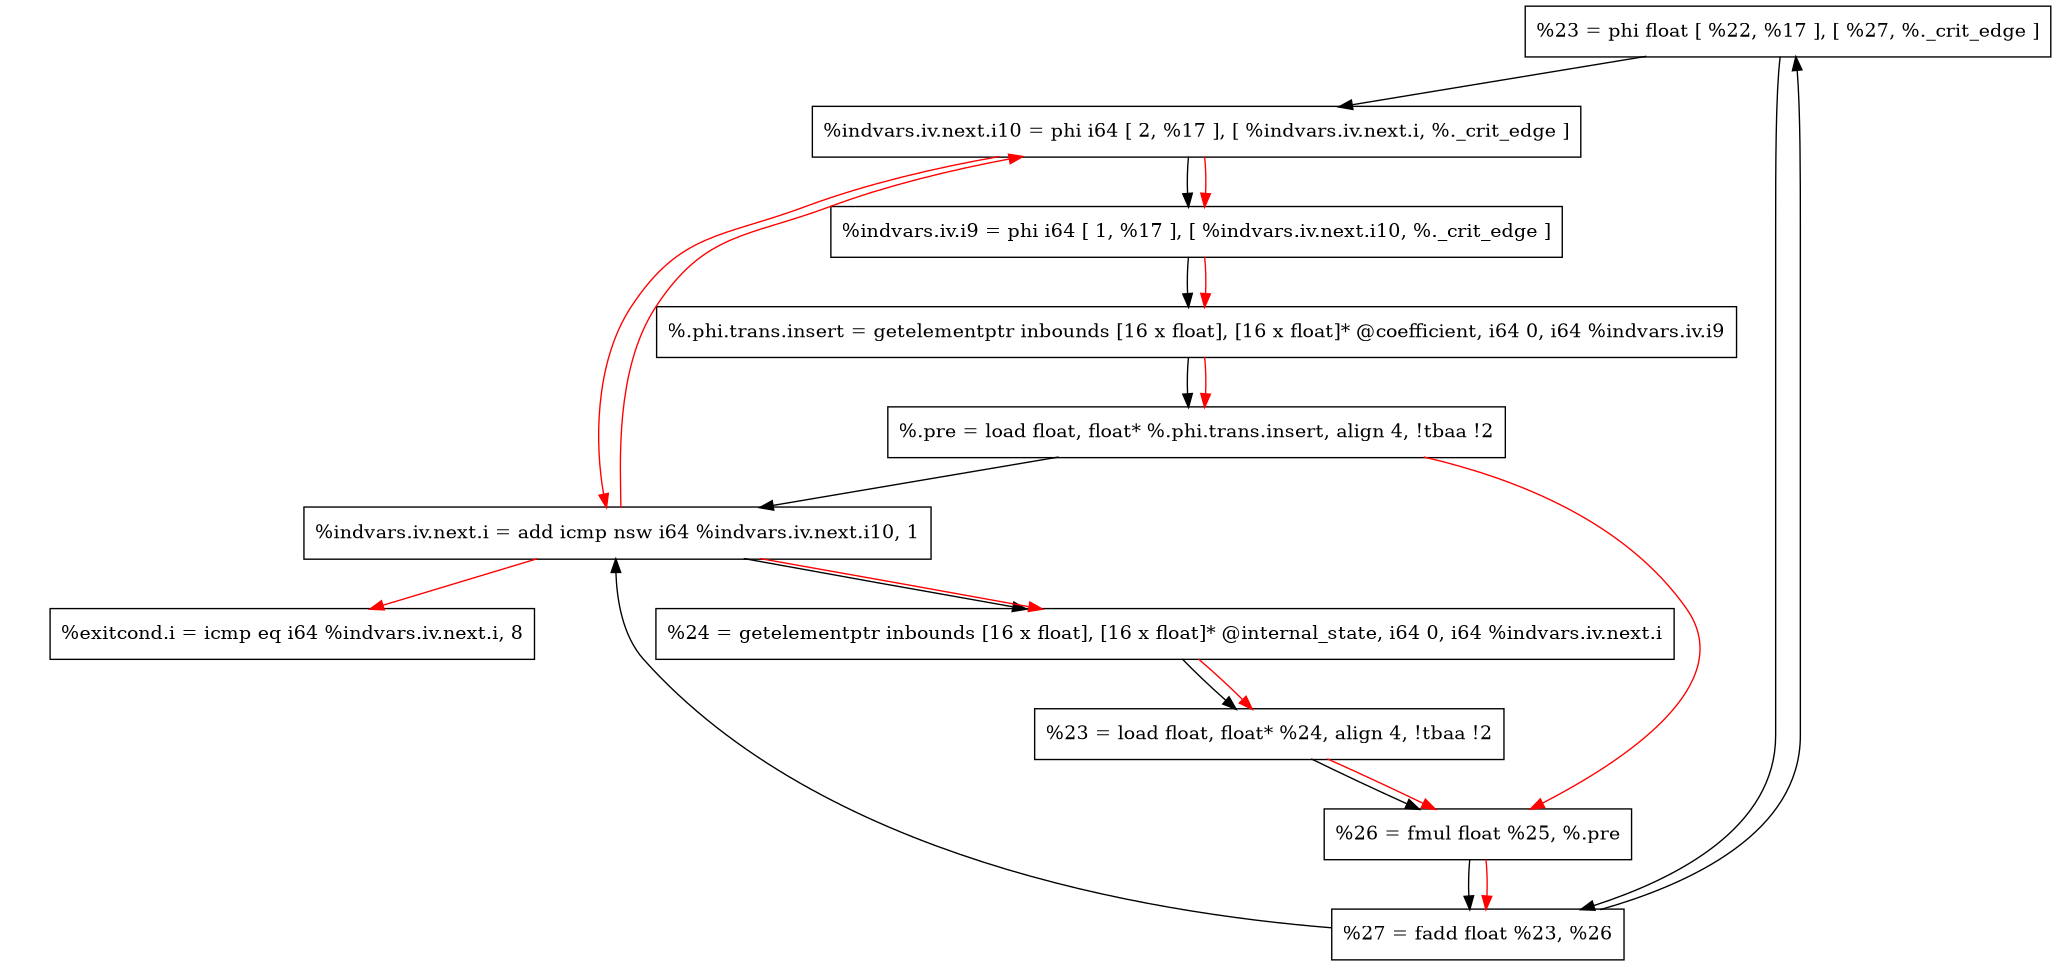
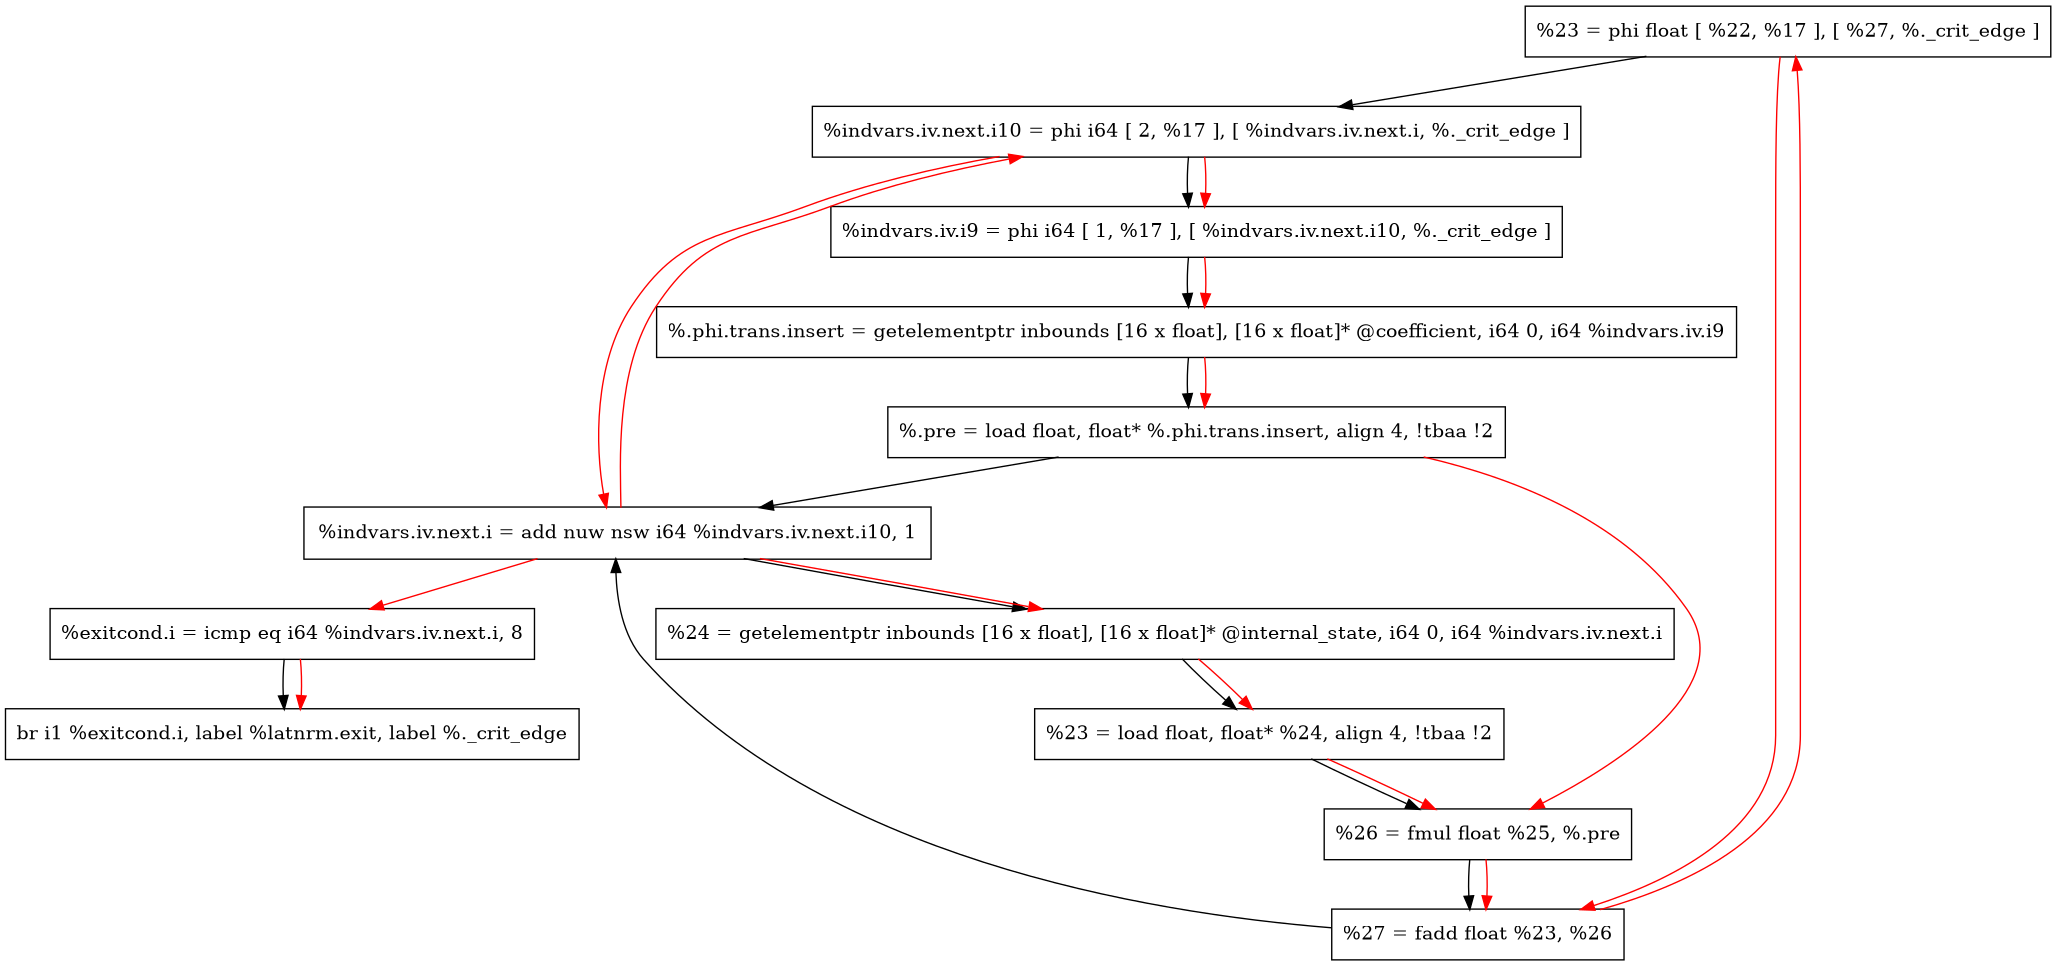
edge "%23 = phi float [ %22, %17 ], [ %27, %._crit_edge ]" -> "%27 = fadd float %23, %26": color black -> red
node "%indvars.iv.next.i = add icmp nsw i64 %indvars.iv.next.i10, 1": label "%indvars.iv.next.i = add icmp nsw i64 %indvars.iv.next.i10, 1" -> "%indvars.iv.next.i = add nuw nsw i64 %indvars.iv.next.i10, 1"
edge "%27 = fadd float %23, %26" -> "%23 = phi float [ %22, %17 ], [ %27, %._crit_edge ]": color black -> red
node "br i1 %exitcond.i, label %latnrm.exit, label %._crit_edge": added
